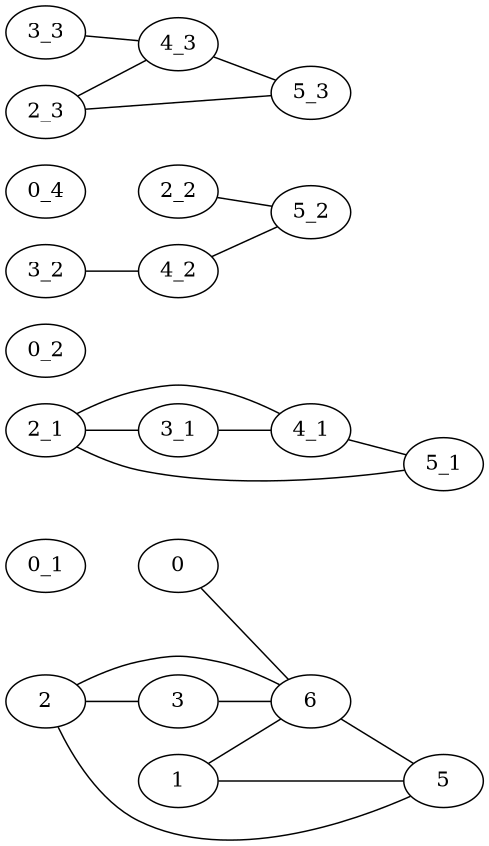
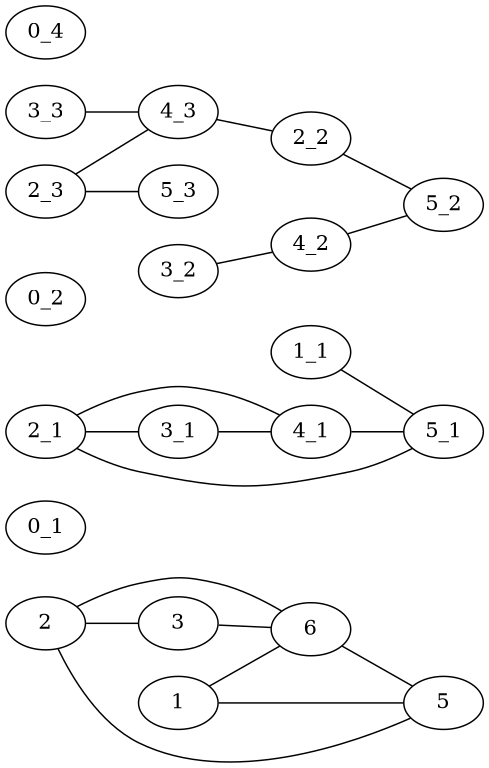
edge "4_3" -- "5_3": now "4_3" -- "2_2"
node "1_1": added
node "0": removed
